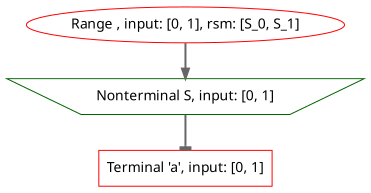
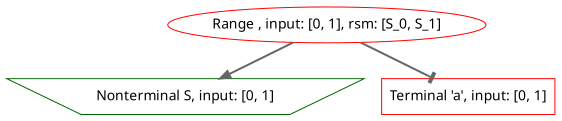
edge "Nonterminal S, input: [0, 1]" -> "Terminal 'a', input: [0, 1]": now "Range , input: [0, 1], rsm: [S_0, S_1]" -> "Terminal 'a', input: [0, 1]"
